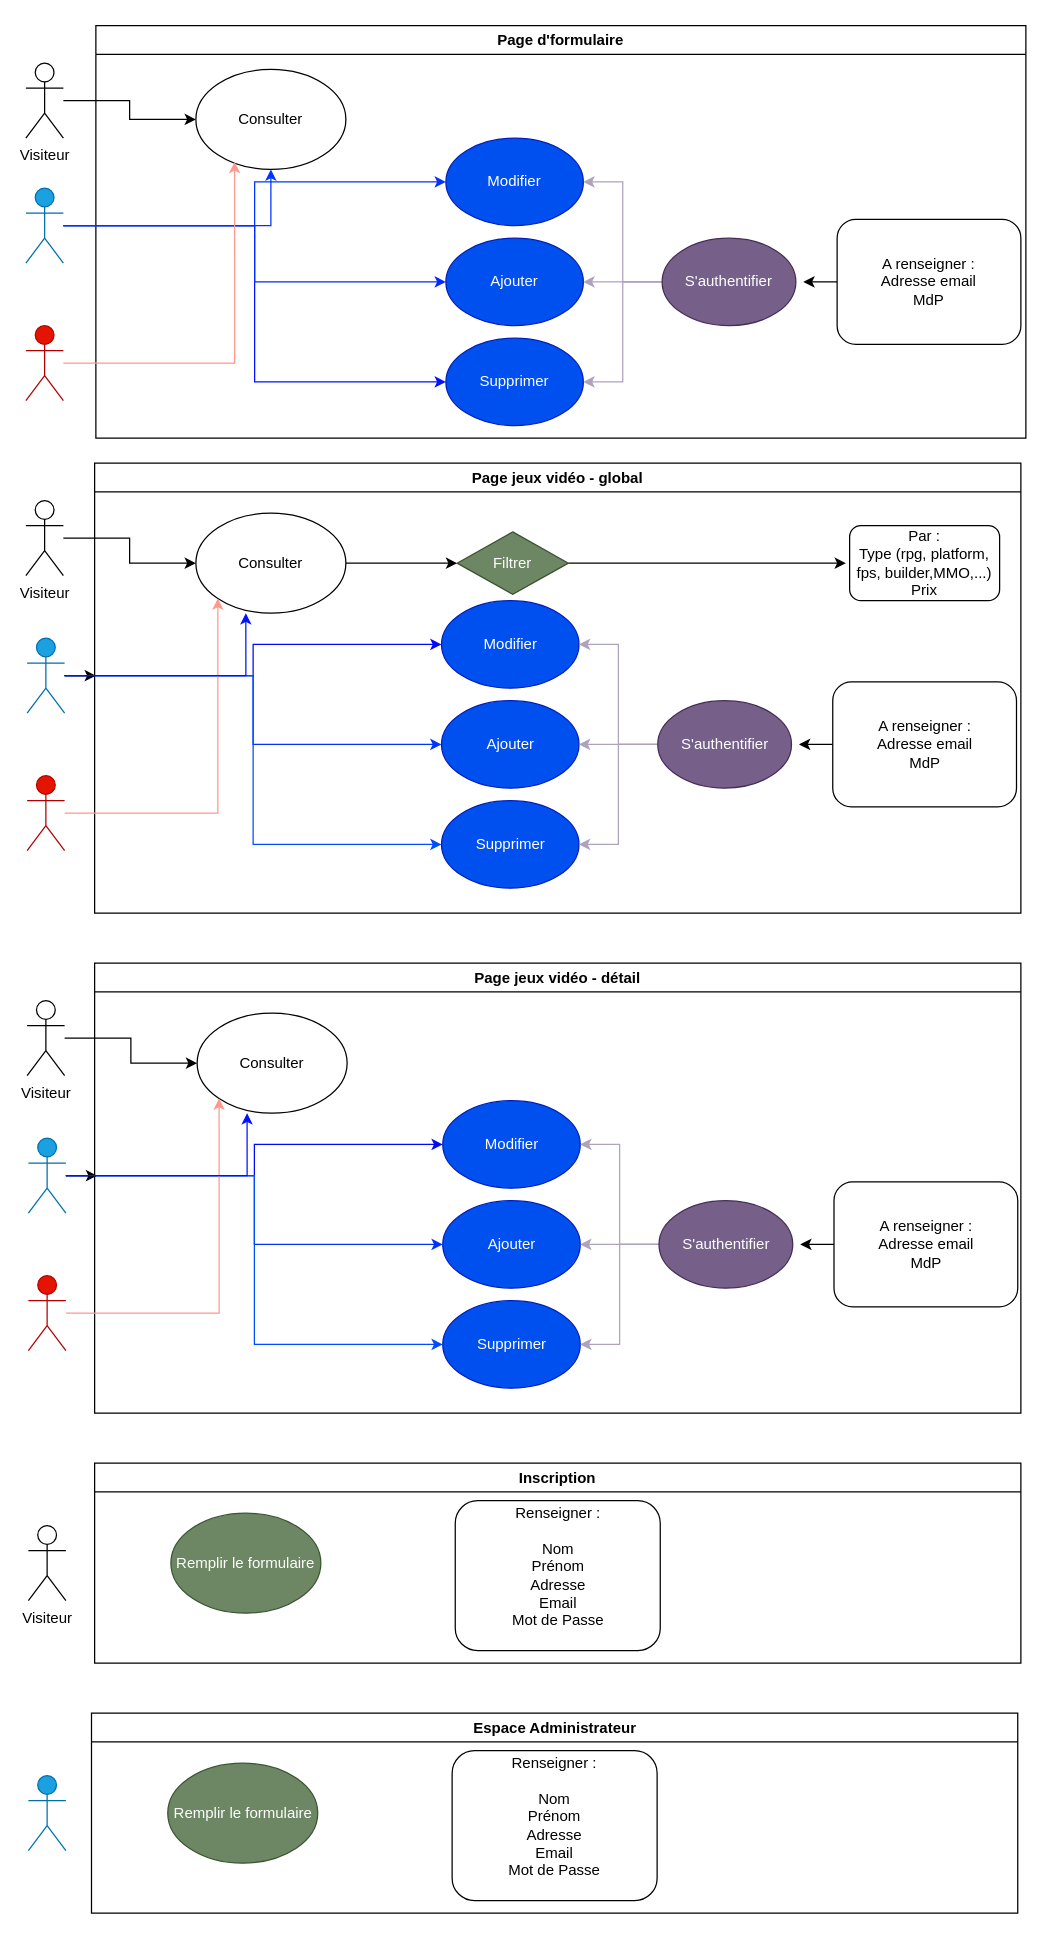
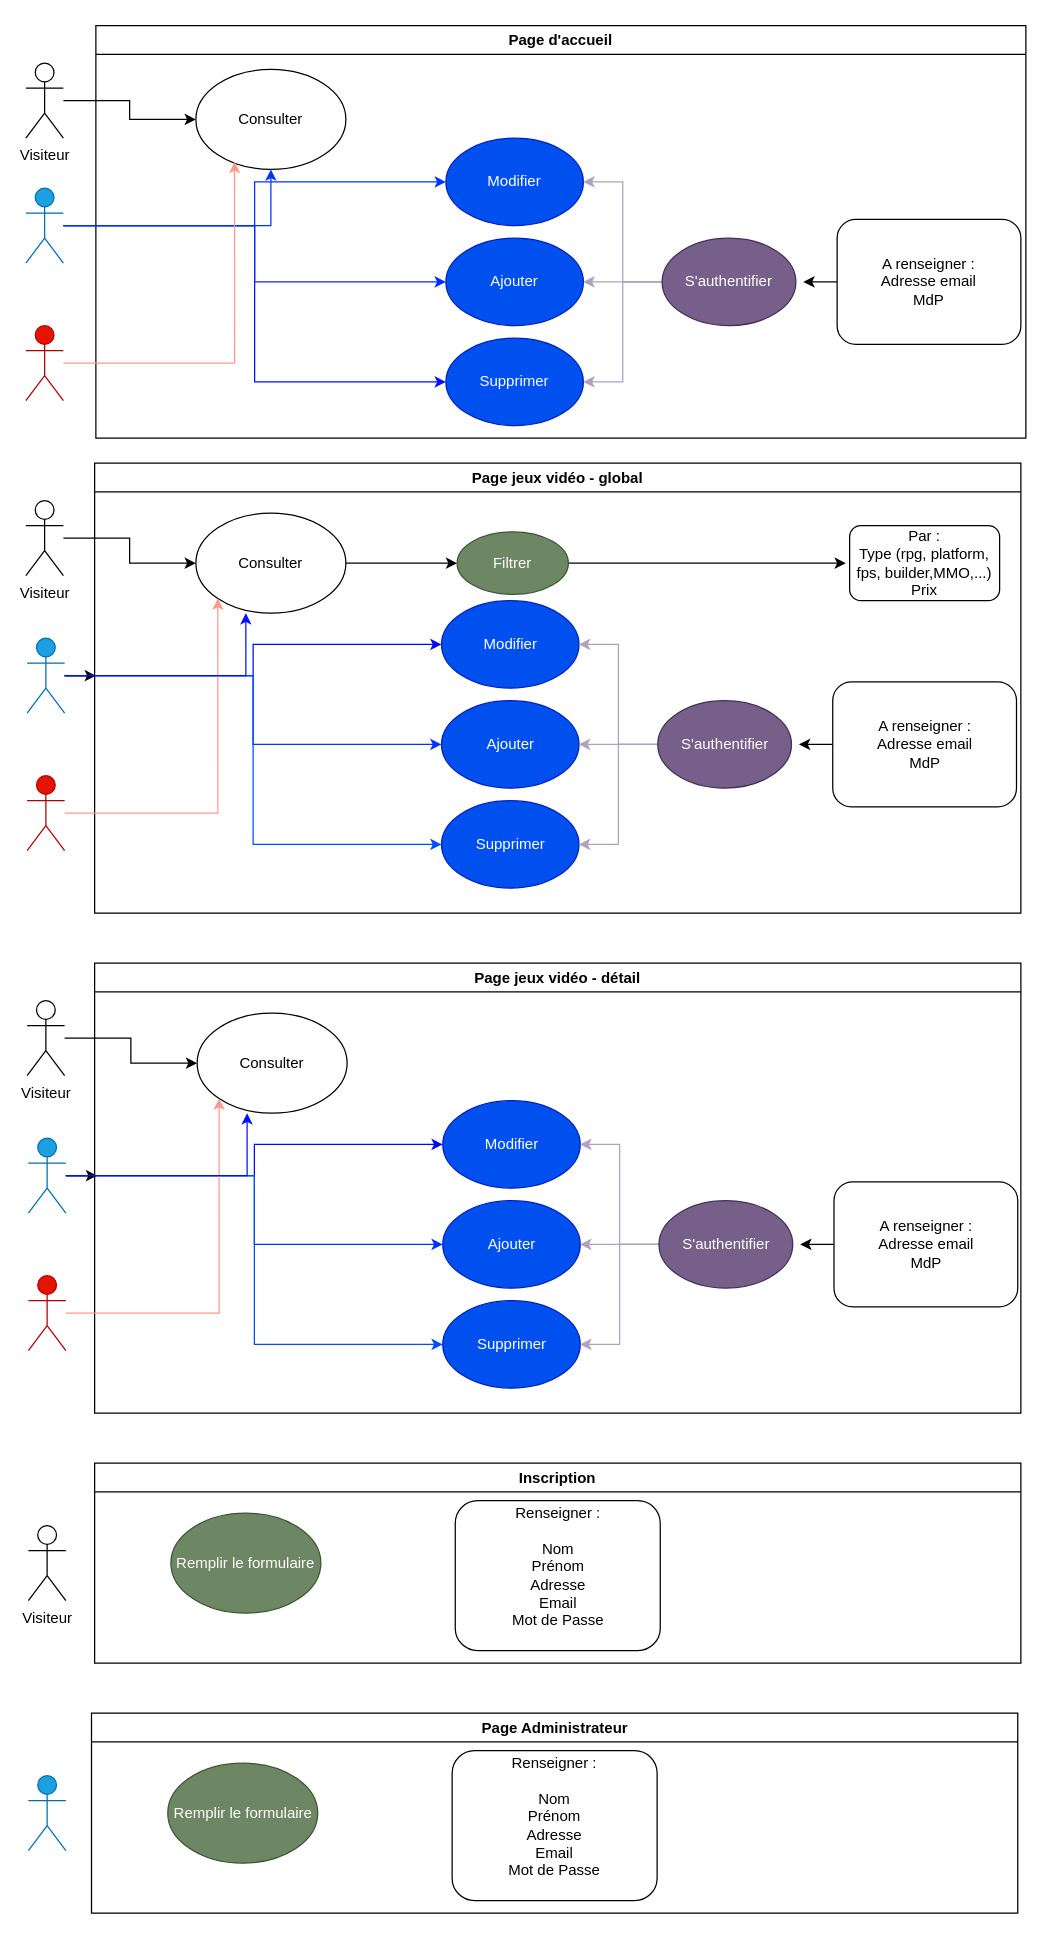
node "Page d'formulaire": label "Page d'formulaire" -> "Page d'accueil"
node "Filtrer": shape diamond -> ellipse
node "Espace Administrateur": label "Espace Administrateur" -> "Page Administrateur"
